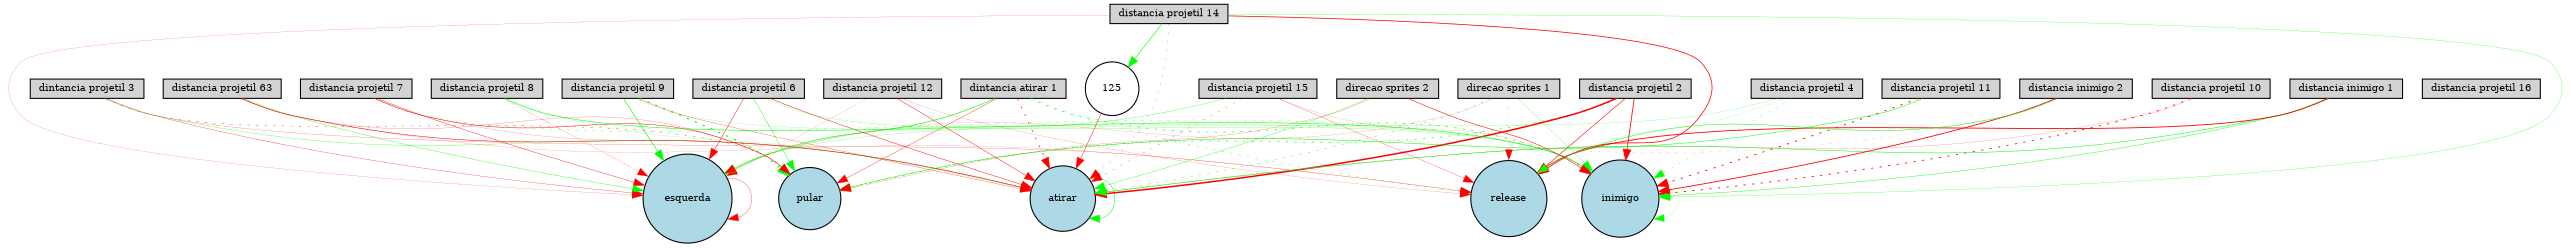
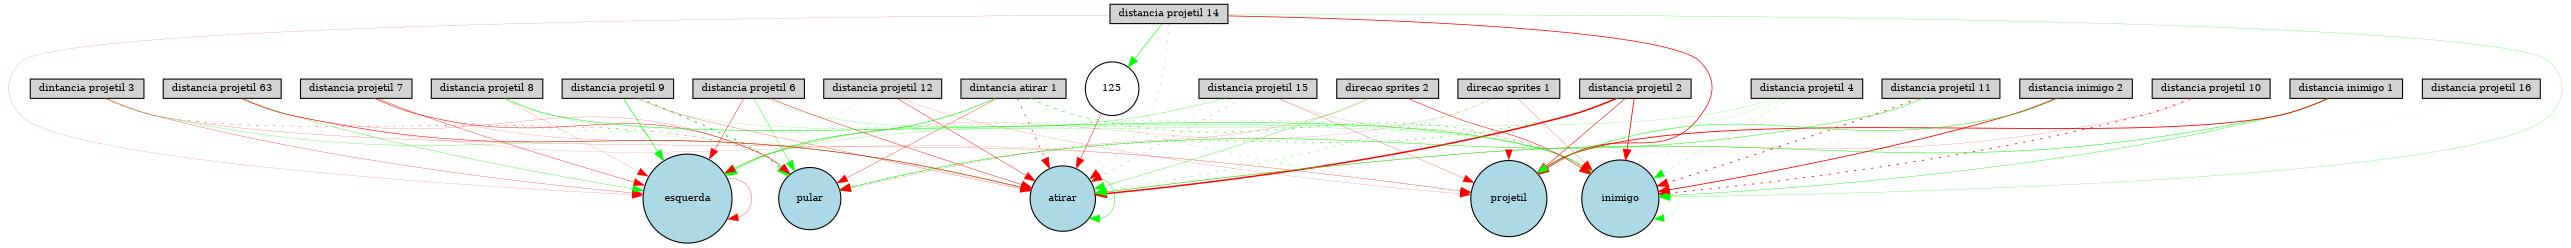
edge "direcao sprites 1" -> "inimigo": color green -> red
edge "distancia projetil 12" -> "esquerda": color red -> green
edge "distancia projetil 15" -> "pular": added
node "release": label "release" -> "projetil"
